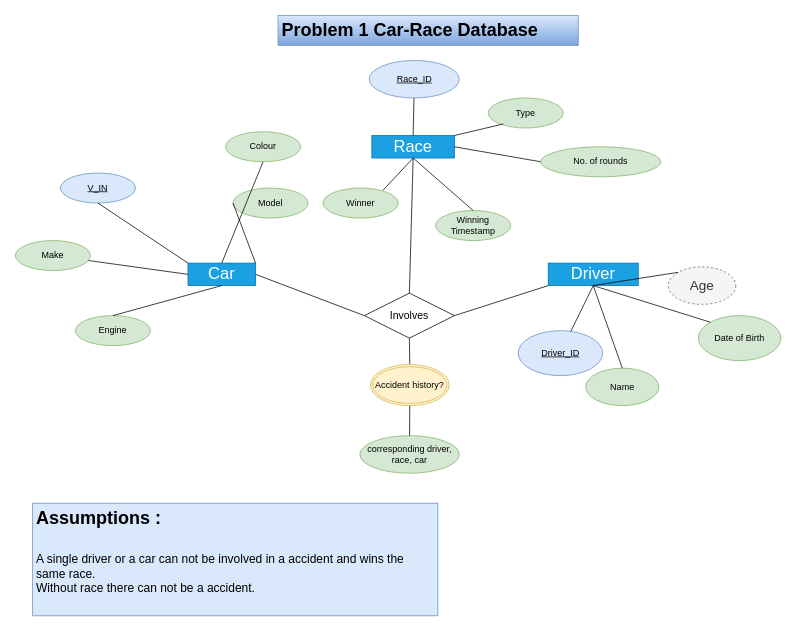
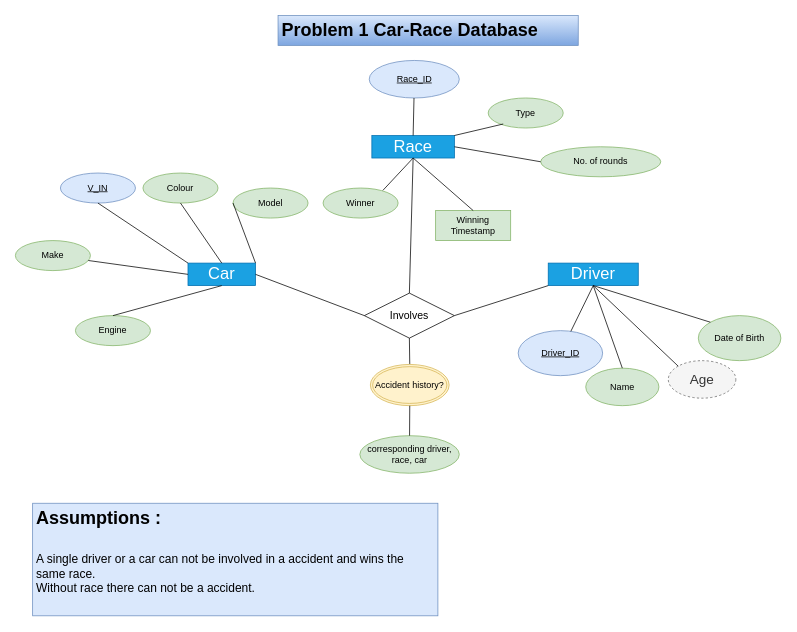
node "Colour": moved (263, 147) -> (180, 188)
node "Winning Timestamp": shape ellipse -> rectangle
node "Age": moved (702, 285) -> (702, 379)
